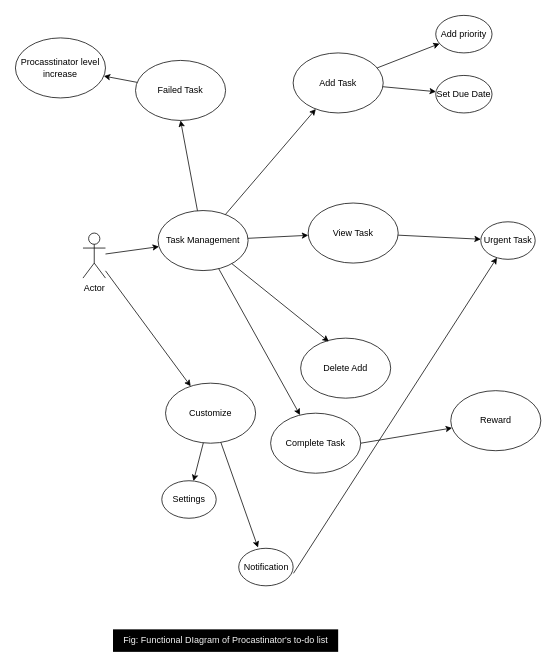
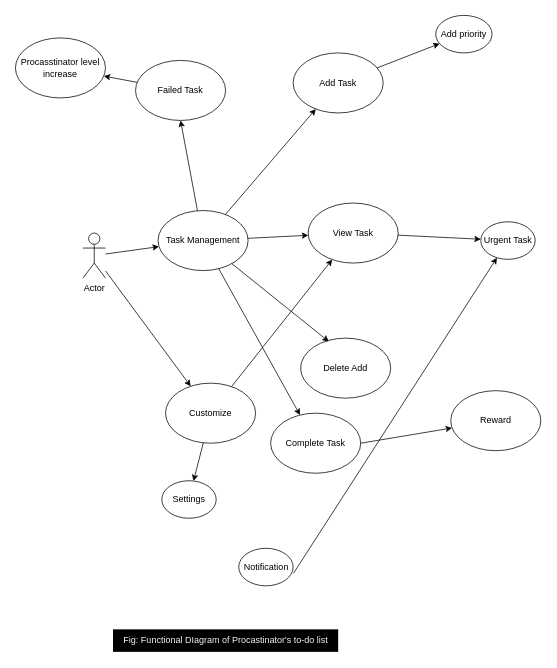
edge "Add Task" -> "Set Due Date": removed
node "Set Due Date": removed
edge "Customize" -> "Notification": now "Customize" -> "View Task"
